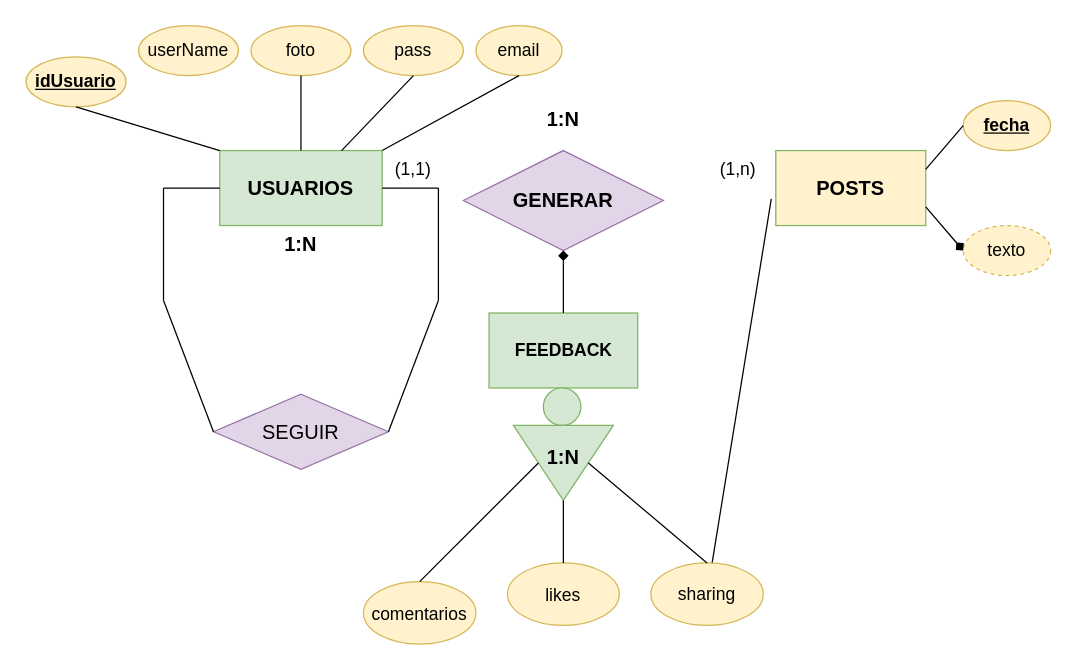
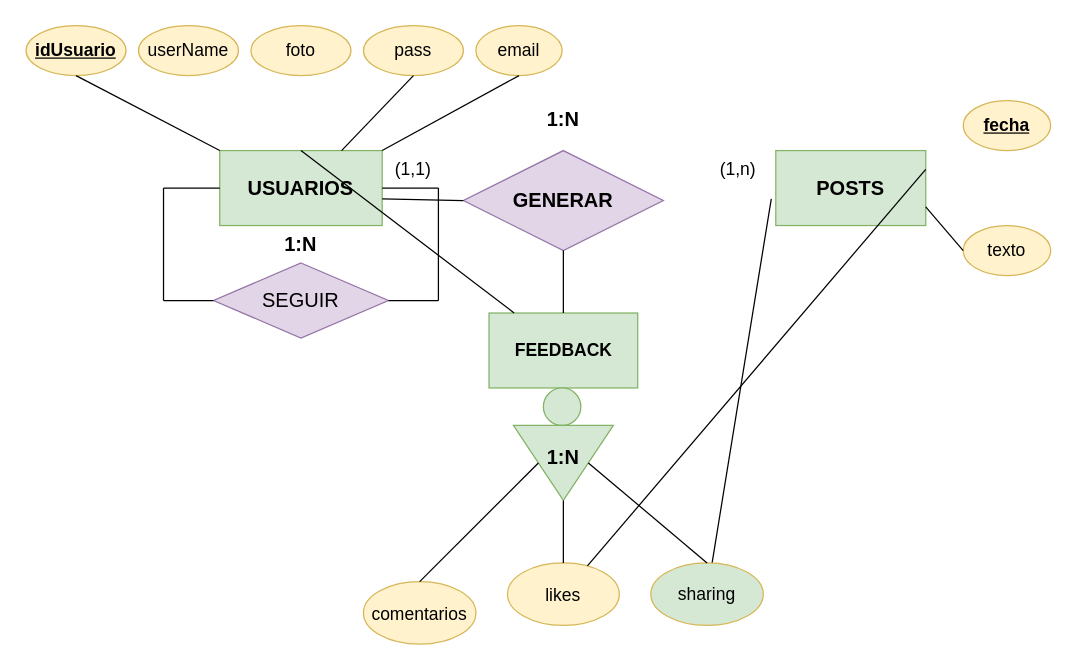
node "idUsuario": moved (76, 82) -> (76, 51)
edge "foto" -- "USUARIOS": now "FEEDBACK" -- "USUARIOS"
edge "fecha" -- "POSTS": now "likes" -- "POSTS"
node "POSTS": fillcolor #fff2cc -> #d5e8d4
edge "USUARIOS" -- "GENERAR": added
edge "POSTS" -> "texto": arrowhead diamond -> none
node "texto": style dashed -> solid
edge "FEEDBACK" -> "GENERAR": arrowhead diamond -> none
node "SEGUIR": moved (301, 432) -> (301, 301)
node "sharing": fillcolor #fff2cc -> #d5e8d4
